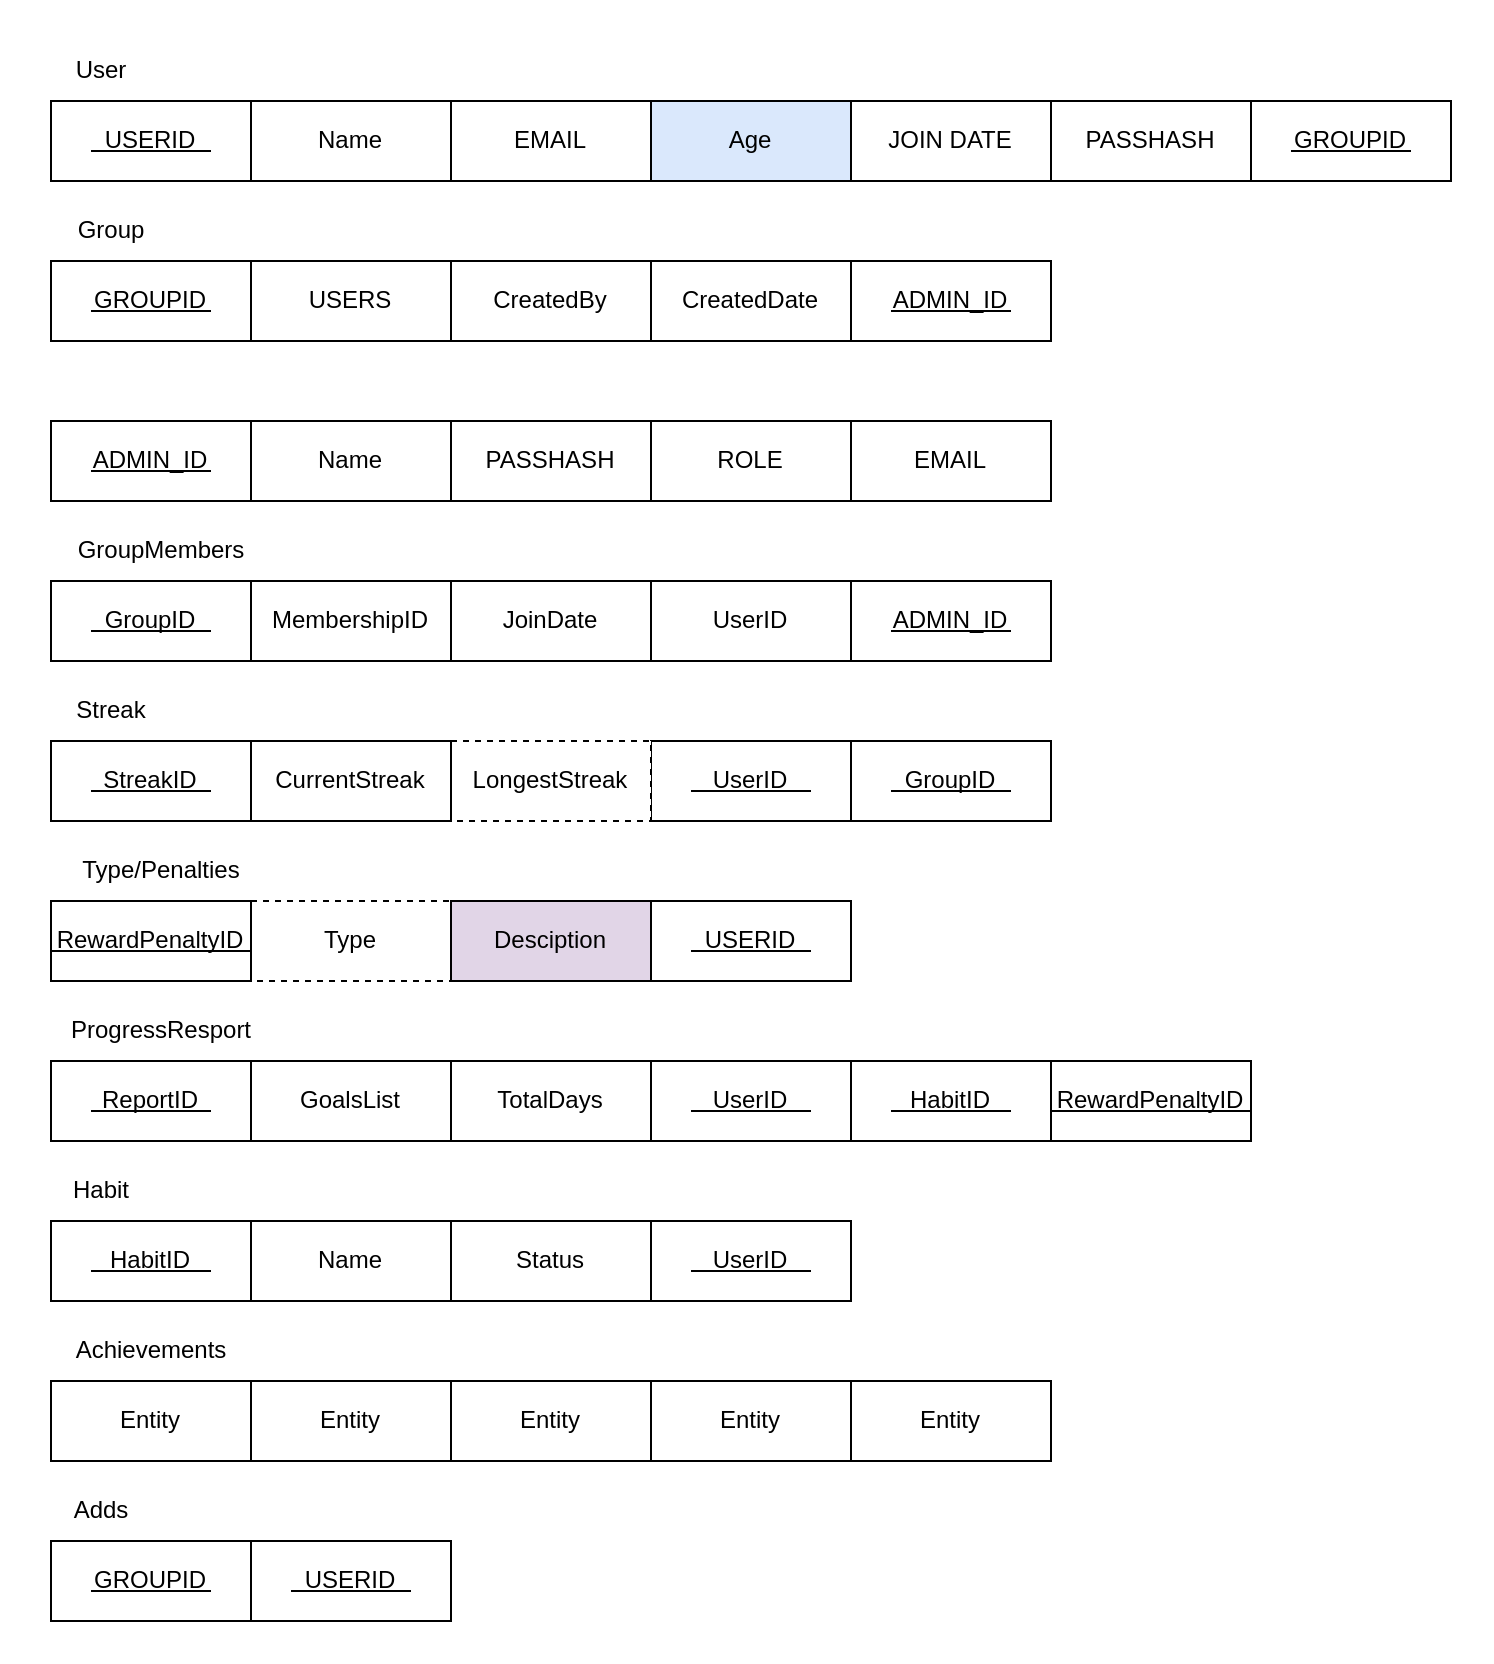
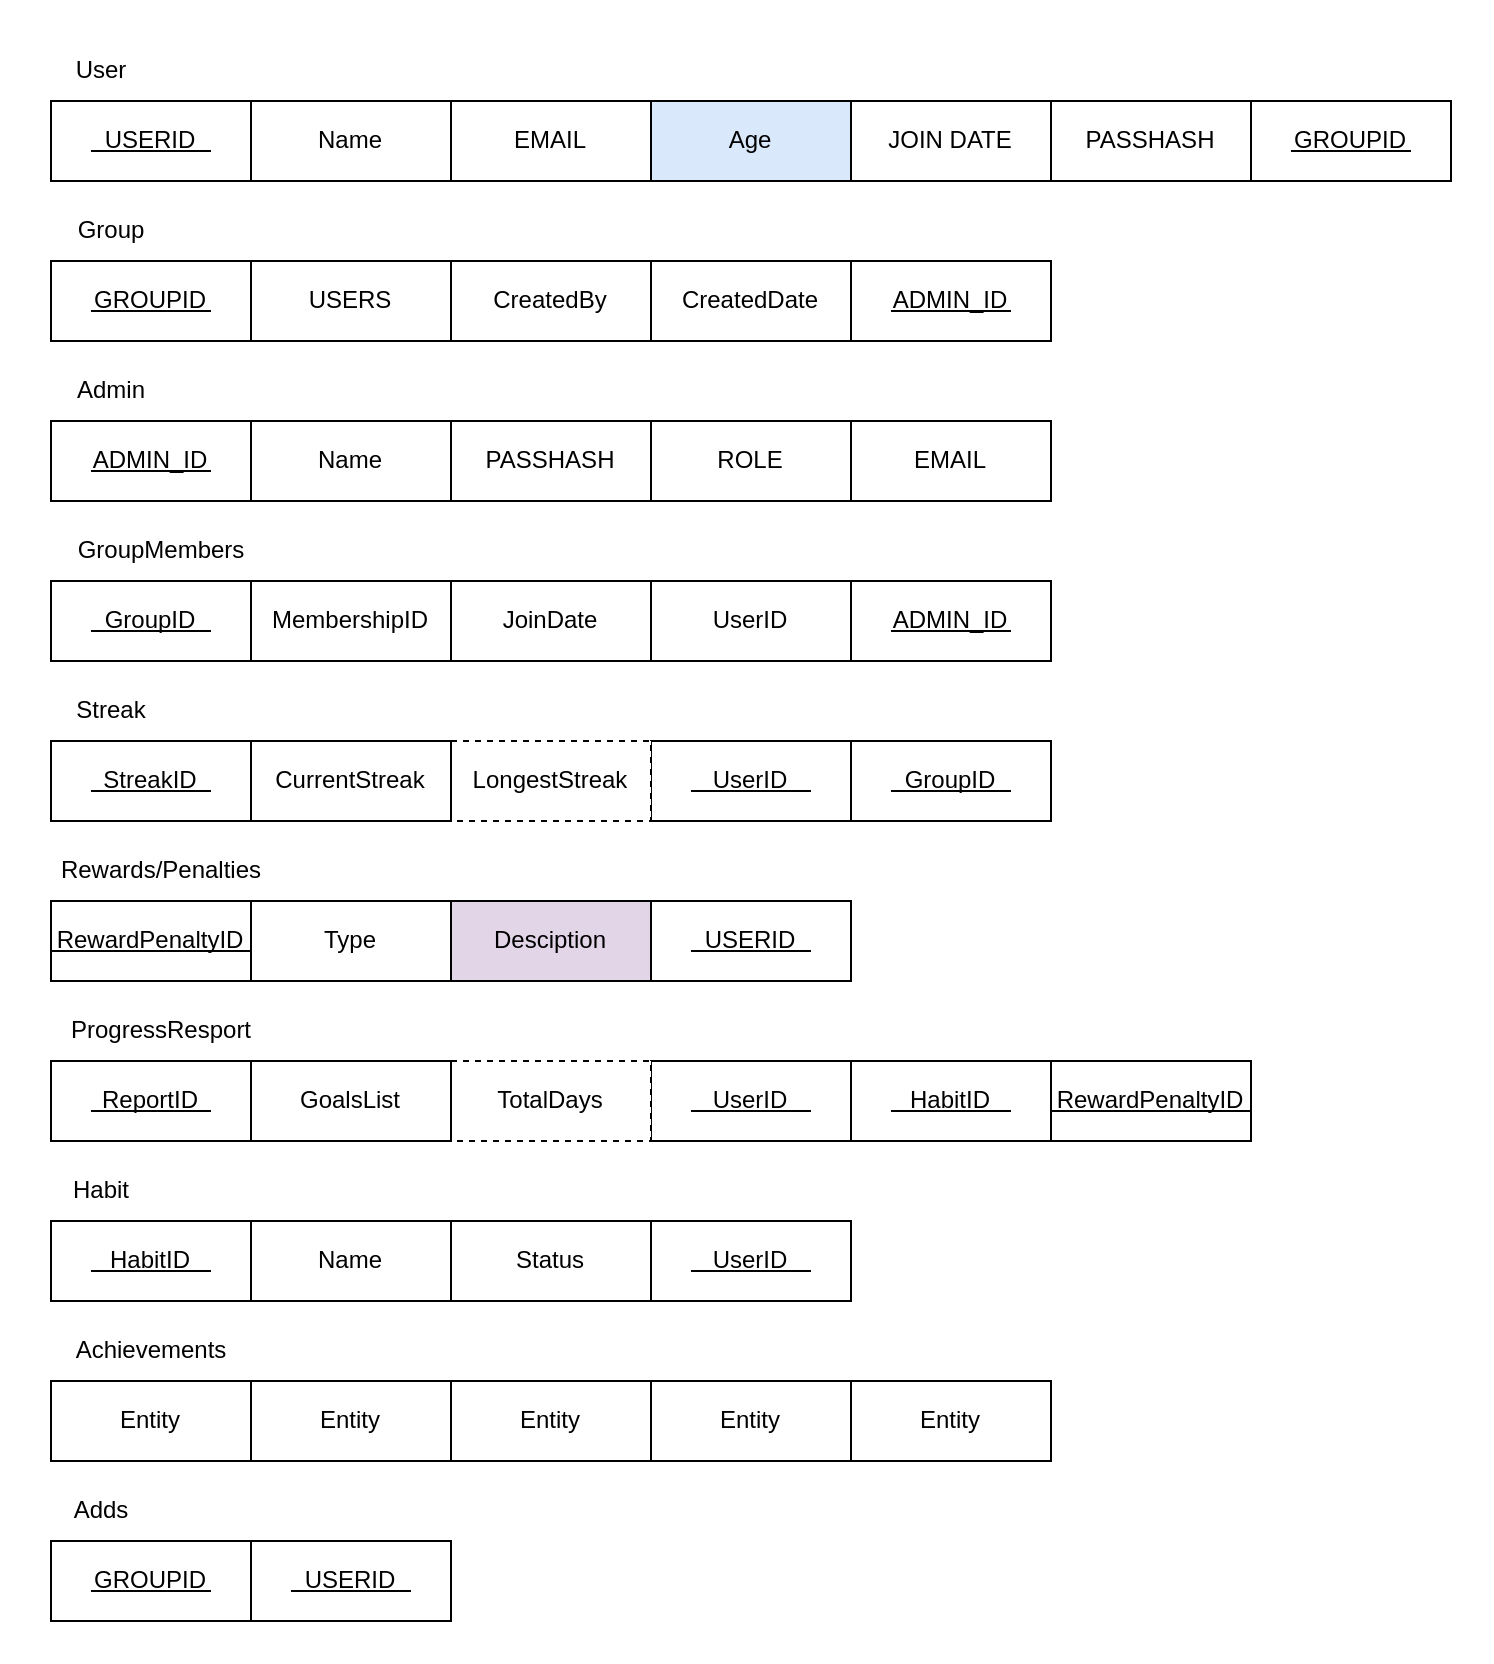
node "Admin": added
node "Type/Penalties": label "Type/Penalties" -> "Rewards/Penalties"
node "Type": style dashed -> solid
node "TotalDays": style solid -> dashed
